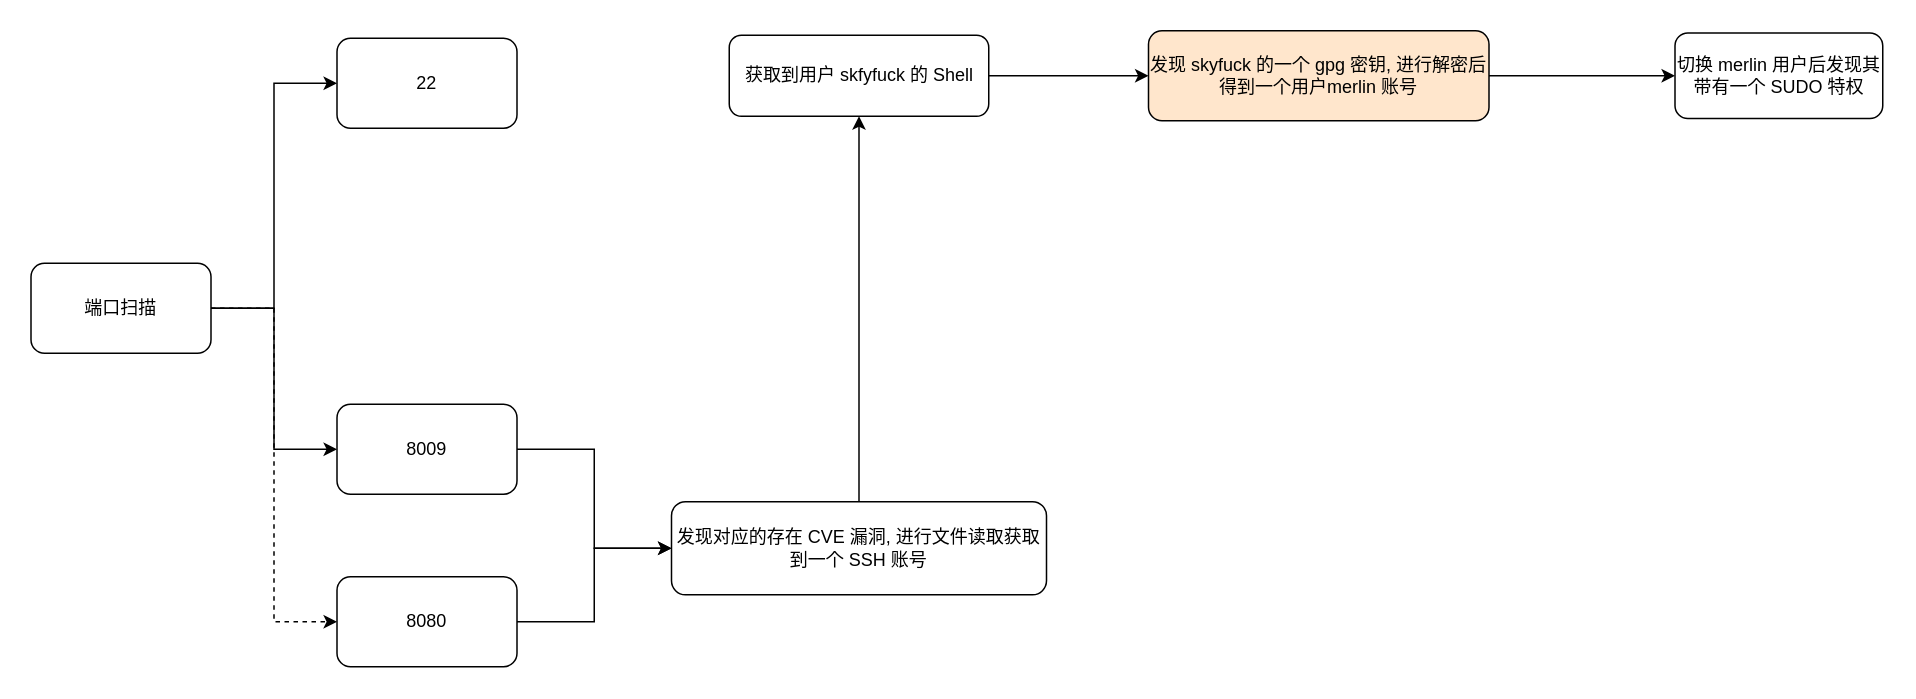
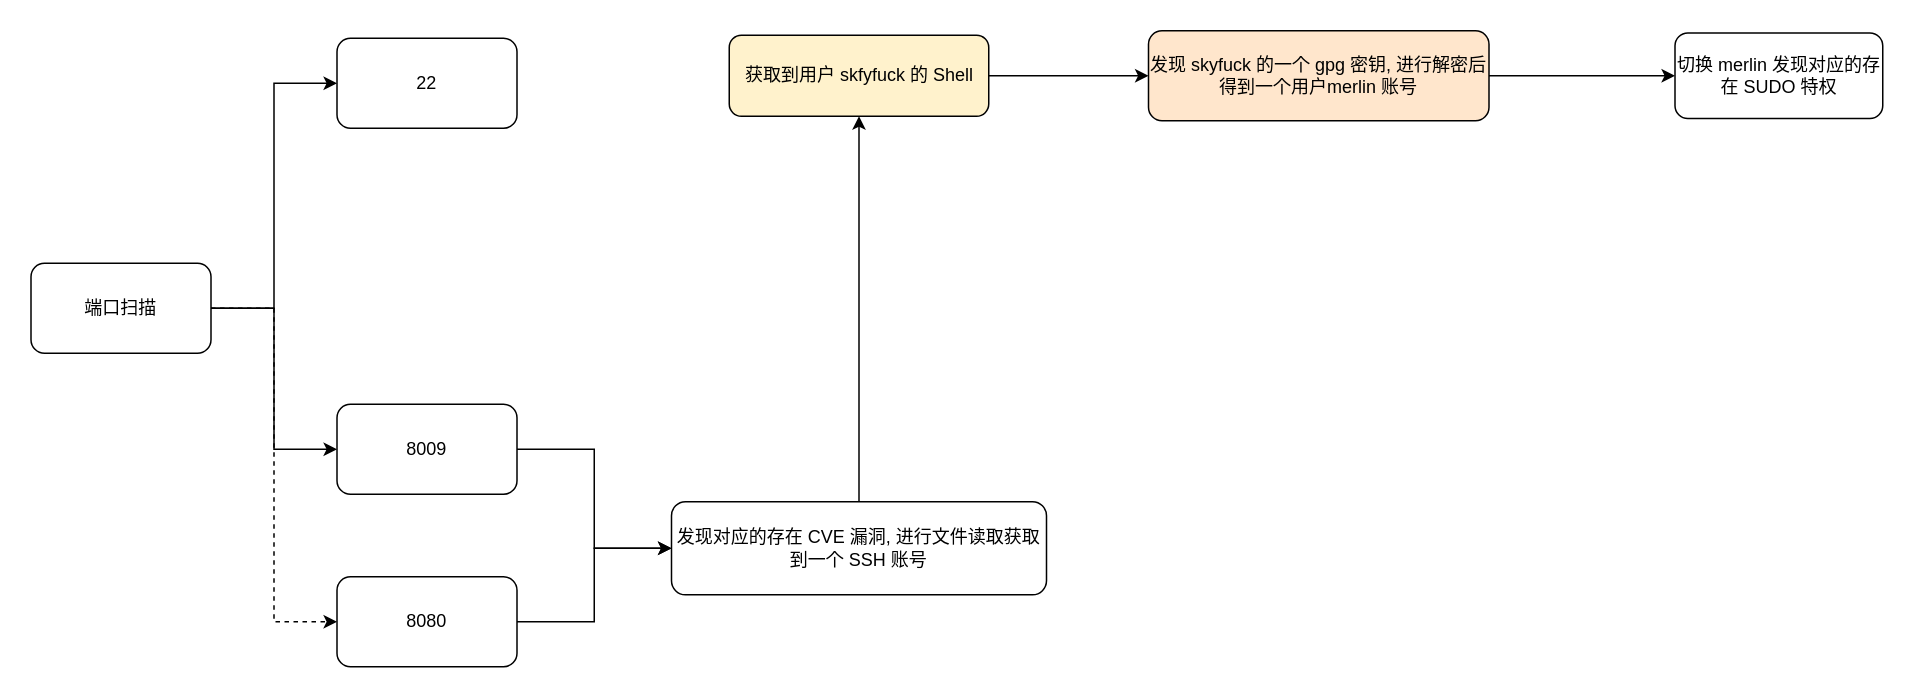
node "获取到用户 skfyfuck 的 Shell": fillcolor #ffffff -> #fff2cc
node "切换 merlin 用户后发现其带有一个 SUDO 特权": label "切换 merlin 用户后发现其带有一个 SUDO 特权" -> "切换 merlin 发现对应的存在 SUDO 特权"
